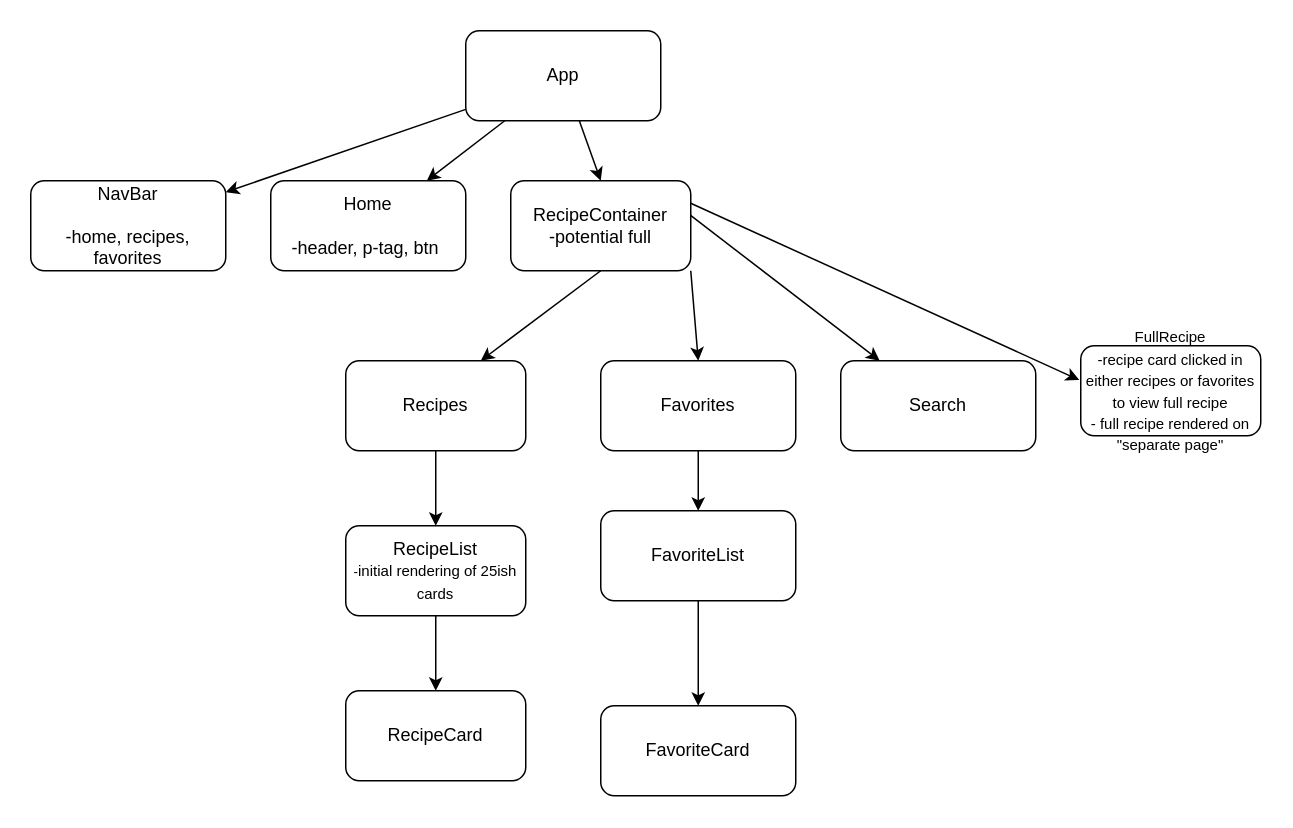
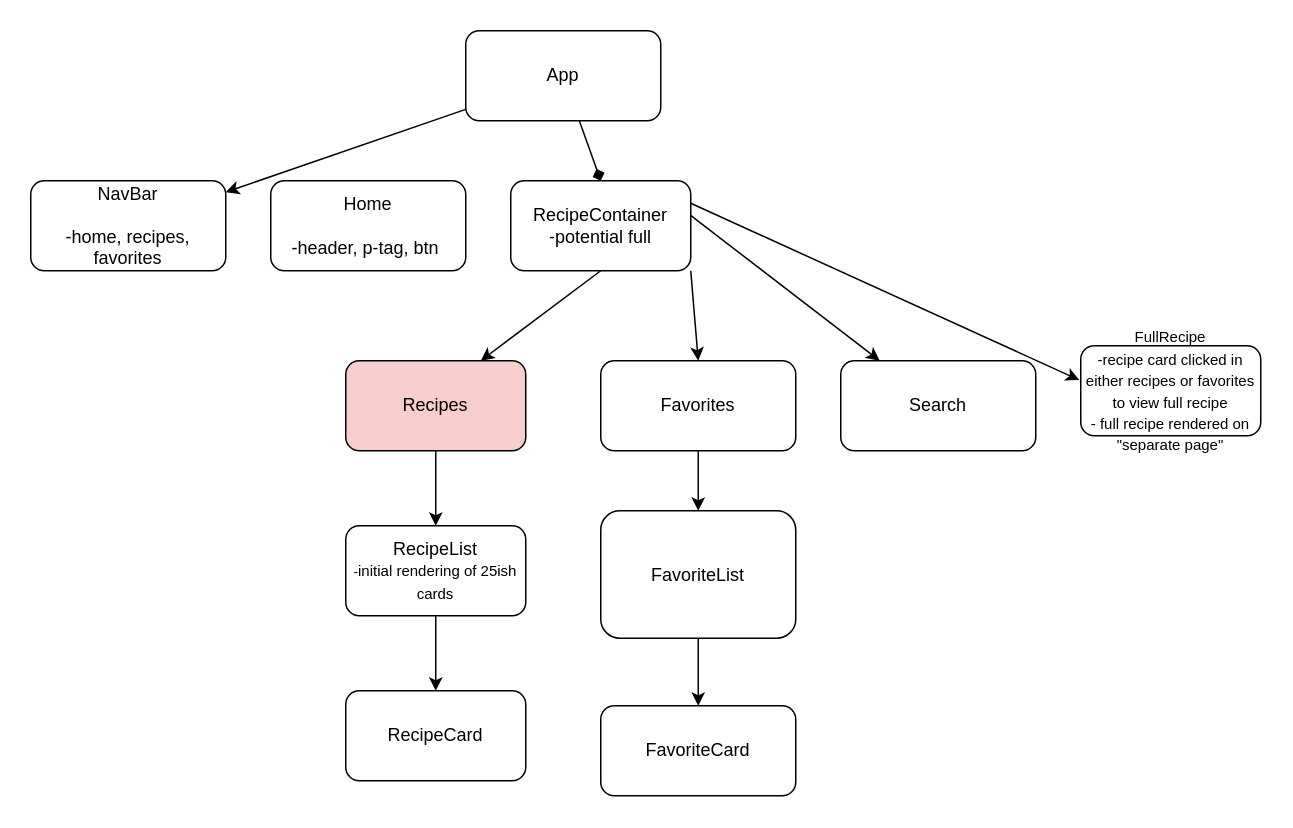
edge "App" -> "Home -header, p-tag, btn": removed
edge "App" -> "RecipeContainer -potential full": arrowhead classic -> diamond
node "Recipes": fillcolor #ffffff -> #f8cecc
node "FavoriteList": size 195x90 -> 195x128
